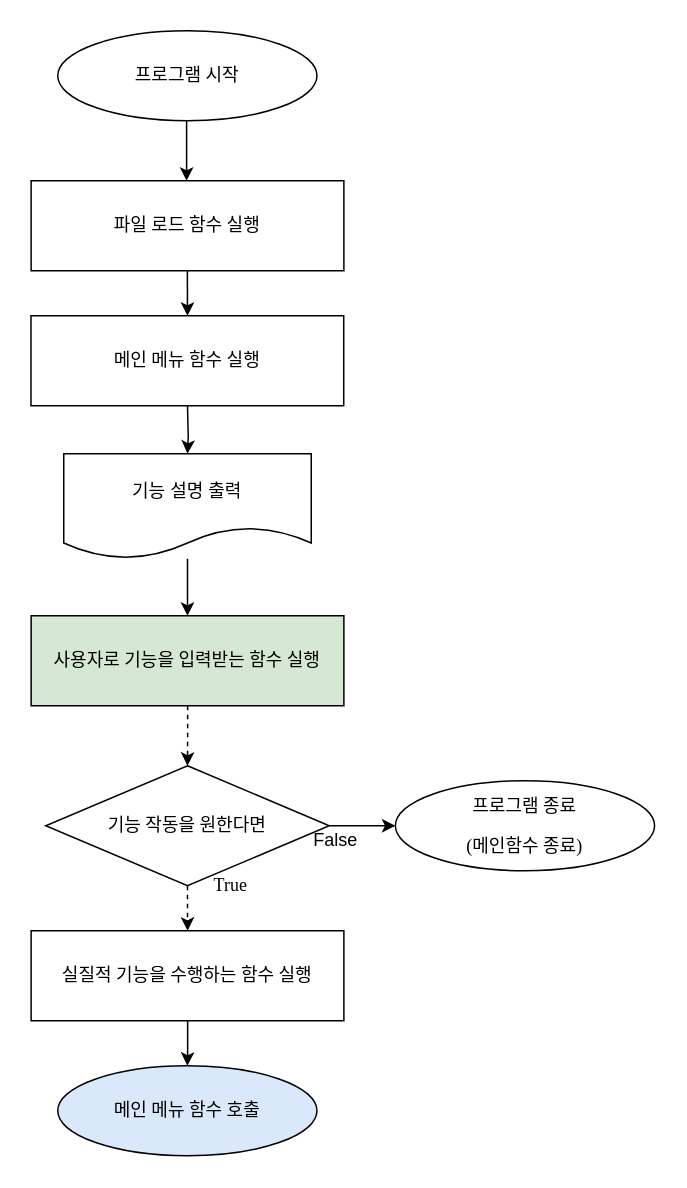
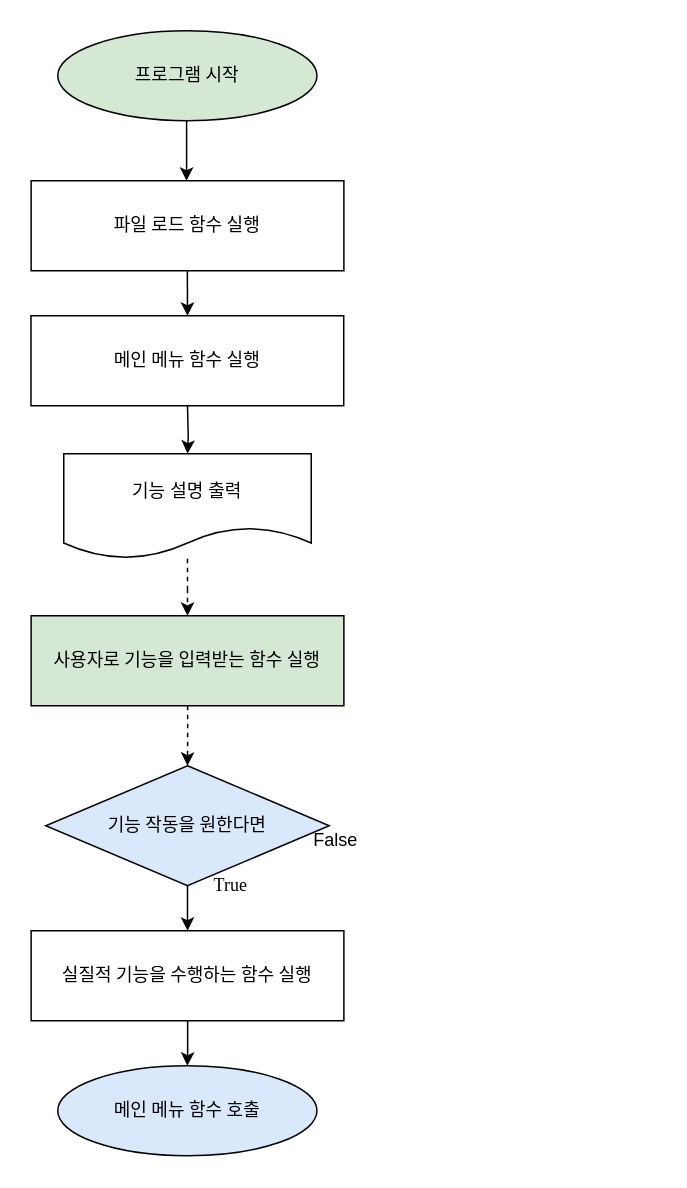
node "프로그램 시작": fillcolor #ffffff -> #d5e8d4
edge "기능 설명 출력" -> "사용자로 기능을 입력받는 함수 실행": style solid -> dashed
node "기능 작동을 원한다면": fillcolor #ffffff -> #dae8fc
edge "기능 작동을 원한다면" -> "프로그램 종료 (메인함수 종료)": removed
node "프로그램 종료 (메인함수 종료)": removed
edge "기능 작동을 원한다면" -> "실질적 기능을 수행하는 함수 실행": style dashed -> solid
